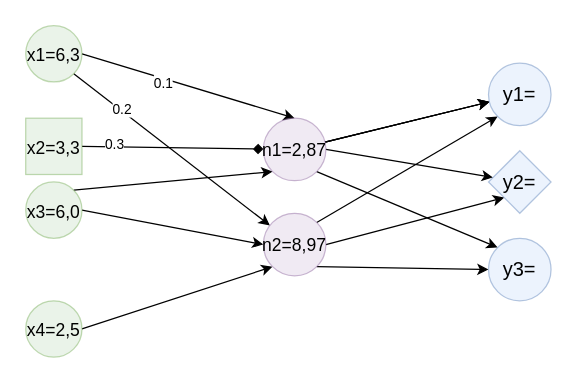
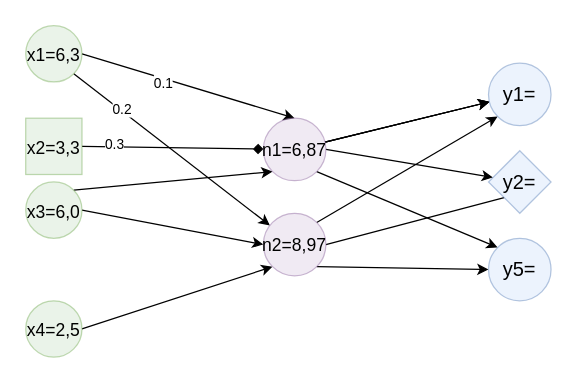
node "n1=2,87": label "n1=2,87" -> "n1=6,87"
edge "n2=8,97" -> "y2=": arrowhead classic -> none
node "y3=": label "y3=" -> "y5="
